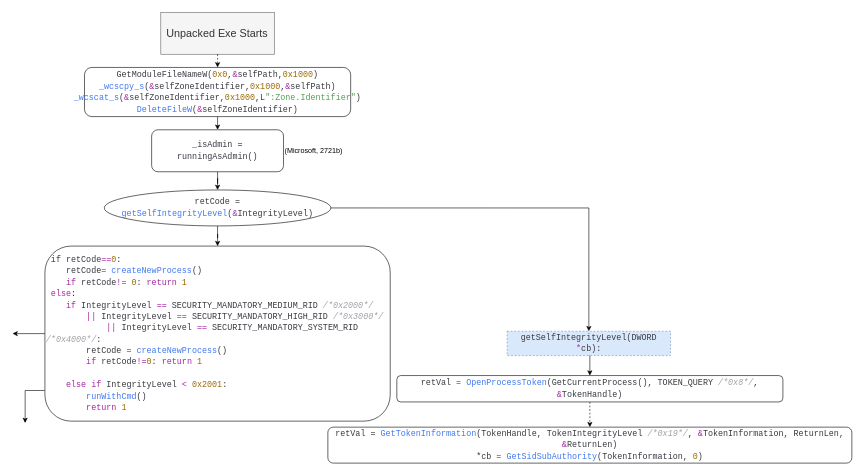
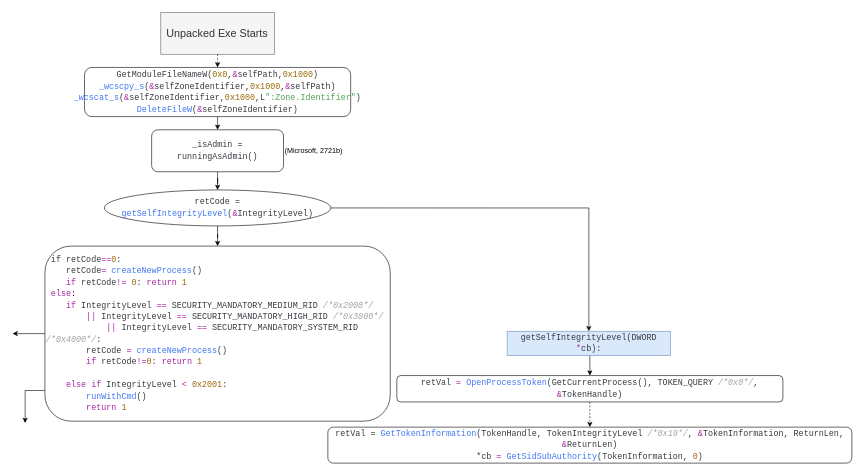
node "getSelfIntegrityLevel(DWORD *cb):": style dashed -> solid
